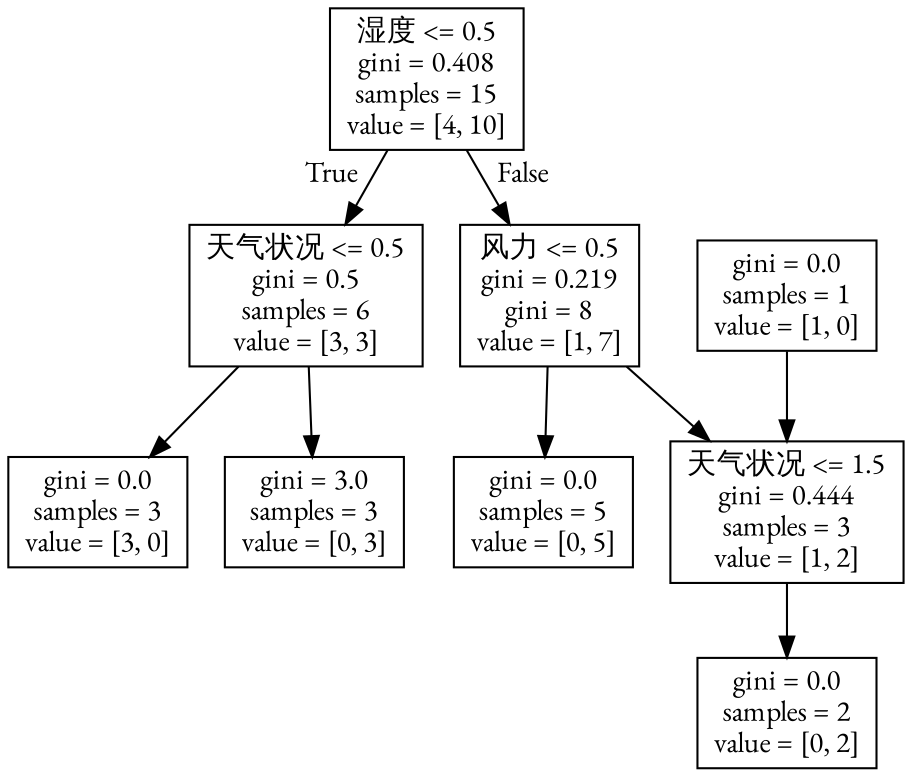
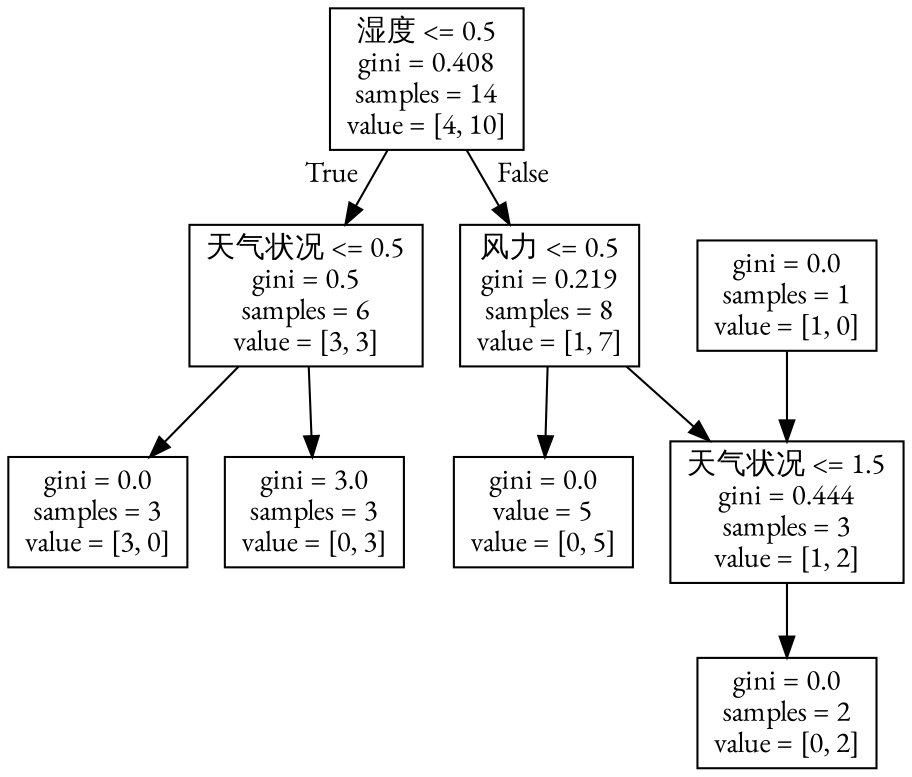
node "湿度 <= 0.5 gini = 0.408 samples = 15 value = [4, 10]": label "湿度 <= 0.5 gini = 0.408 samples = 15 value = [4, 10]" -> "湿度 <= 0.5 gini = 0.408 samples = 14 value = [4, 10]"
node "风力 <= 0.5 gini = 0.219 gini = 8 value = [1, 7]": label "风力 <= 0.5 gini = 0.219 gini = 8 value = [1, 7]" -> "风力 <= 0.5 gini = 0.219 samples = 8 value = [1, 7]"
node "gini = 0.0 samples = 5 value = [0, 5]": label "gini = 0.0 samples = 5 value = [0, 5]" -> "gini = 0.0 value = 5 value = [0, 5]"
